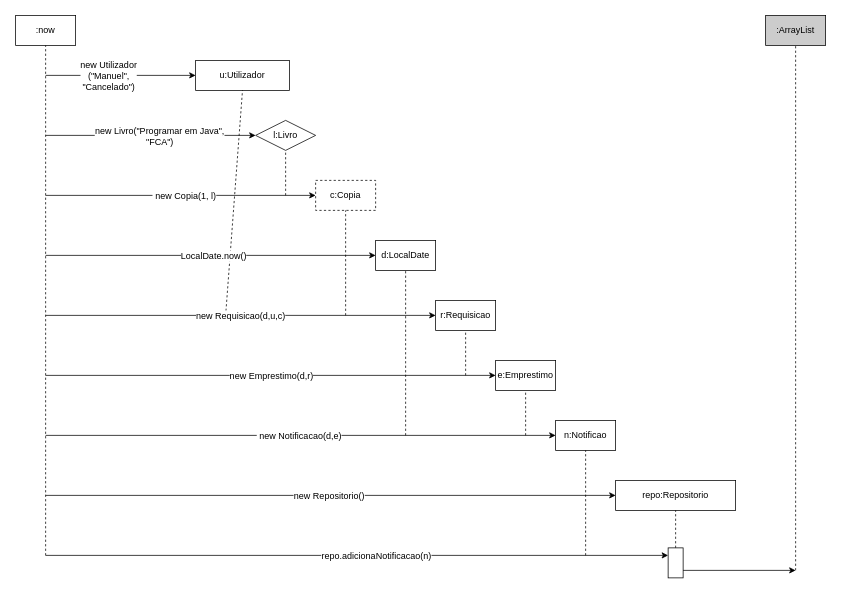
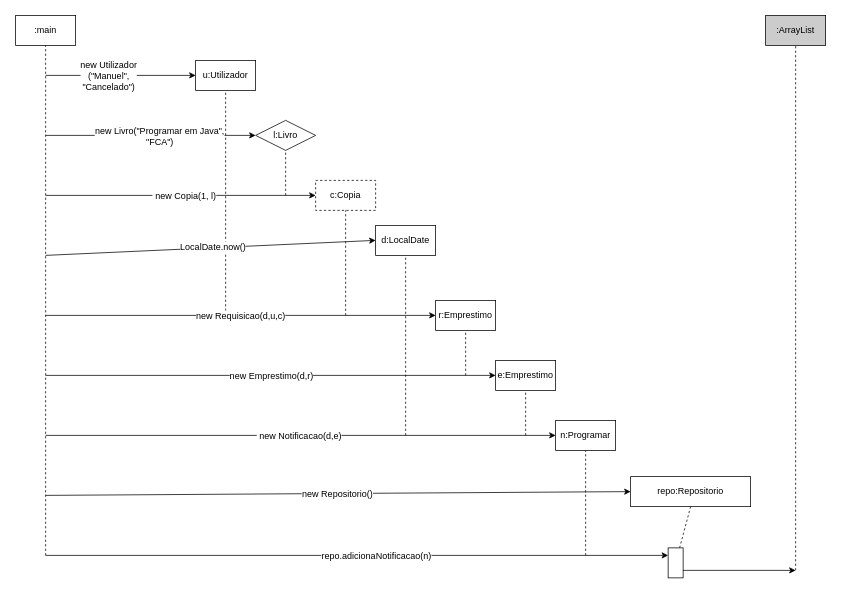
node ":now": label ":now" -> ":main"
node "u:Utilizador": size 94x30 -> 60x30
node "d:LocalDate": moved (405, 255) -> (405, 240)
node "r:Requisicao": label "r:Requisicao" -> "r:Emprestimo"
node "n:Notificao": label "n:Notificao" -> "n:Programar"
node "repo:Repositorio": moved (675, 495) -> (690, 492)
